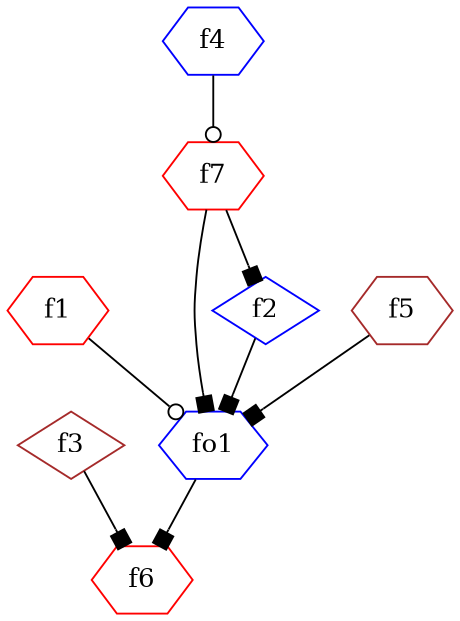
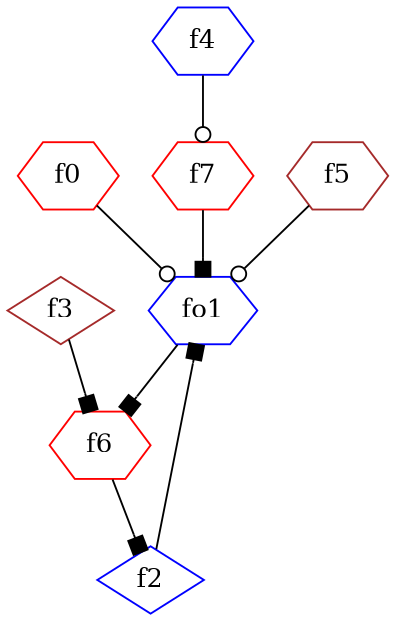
edge "f7" -> "f2": now "f6" -> "f2"
node "f1": label "f1" -> "f0"
edge "f5" -> "fo1": arrowhead box -> odot
